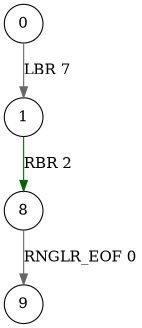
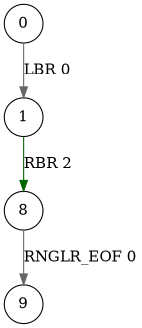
edge "0" -> "1": label "LBR 7" -> "LBR 0"
